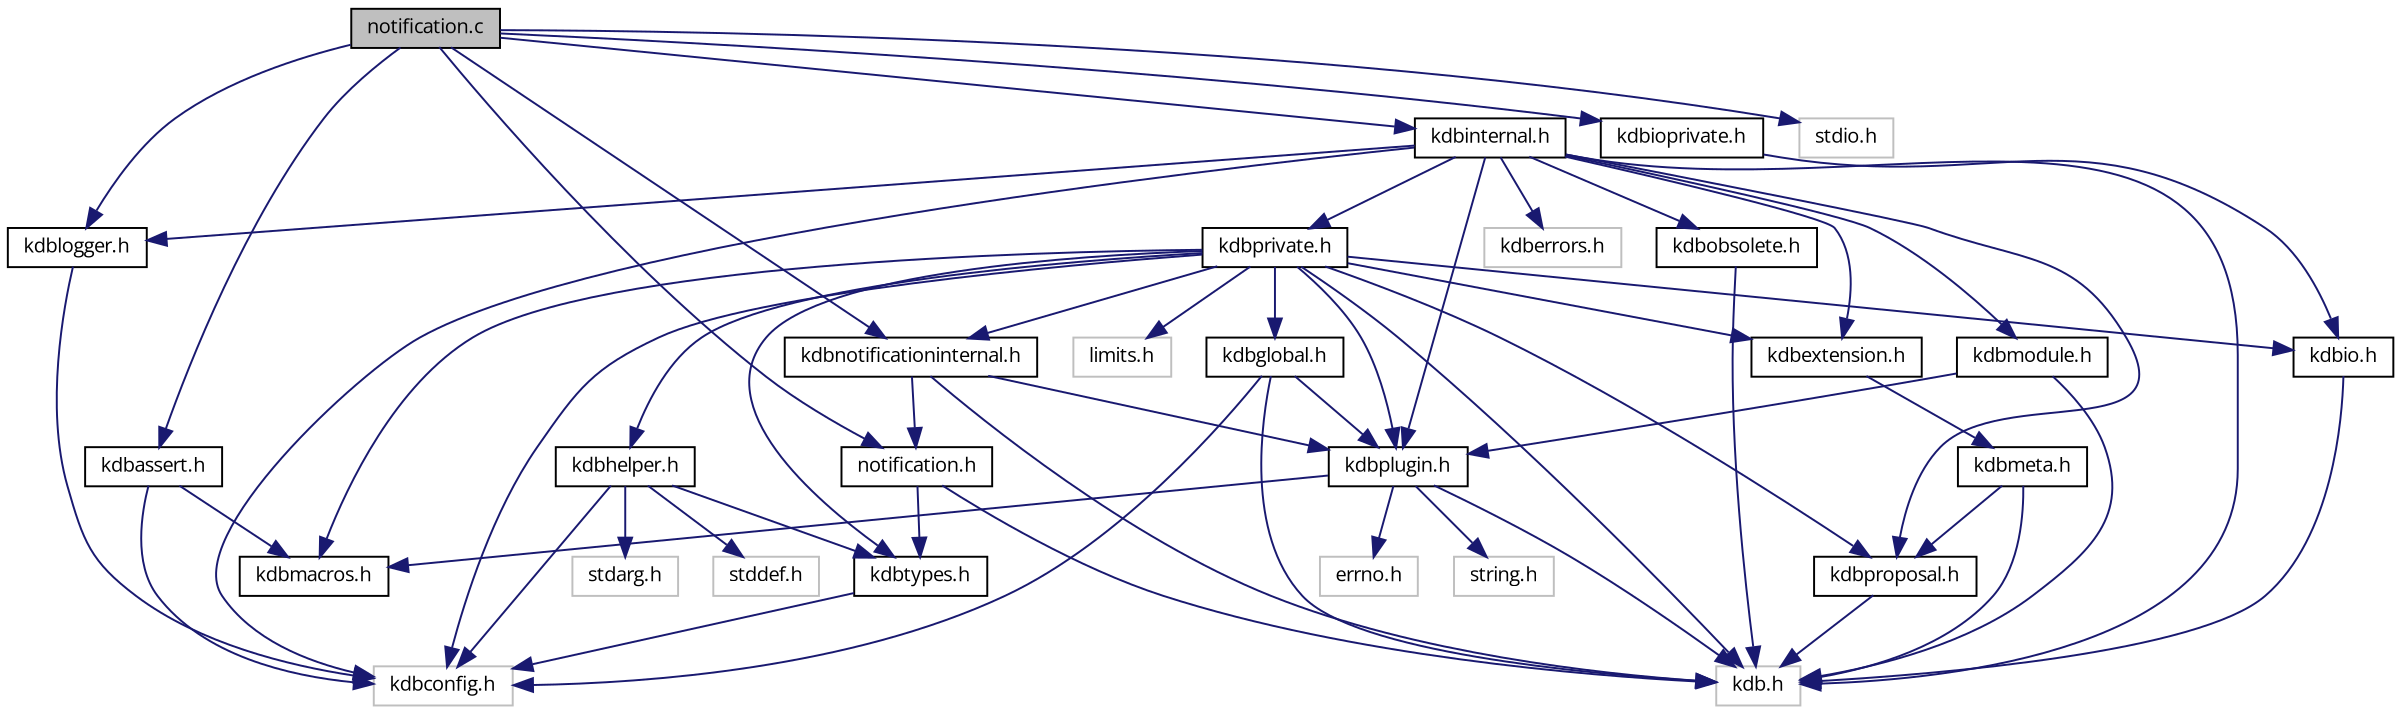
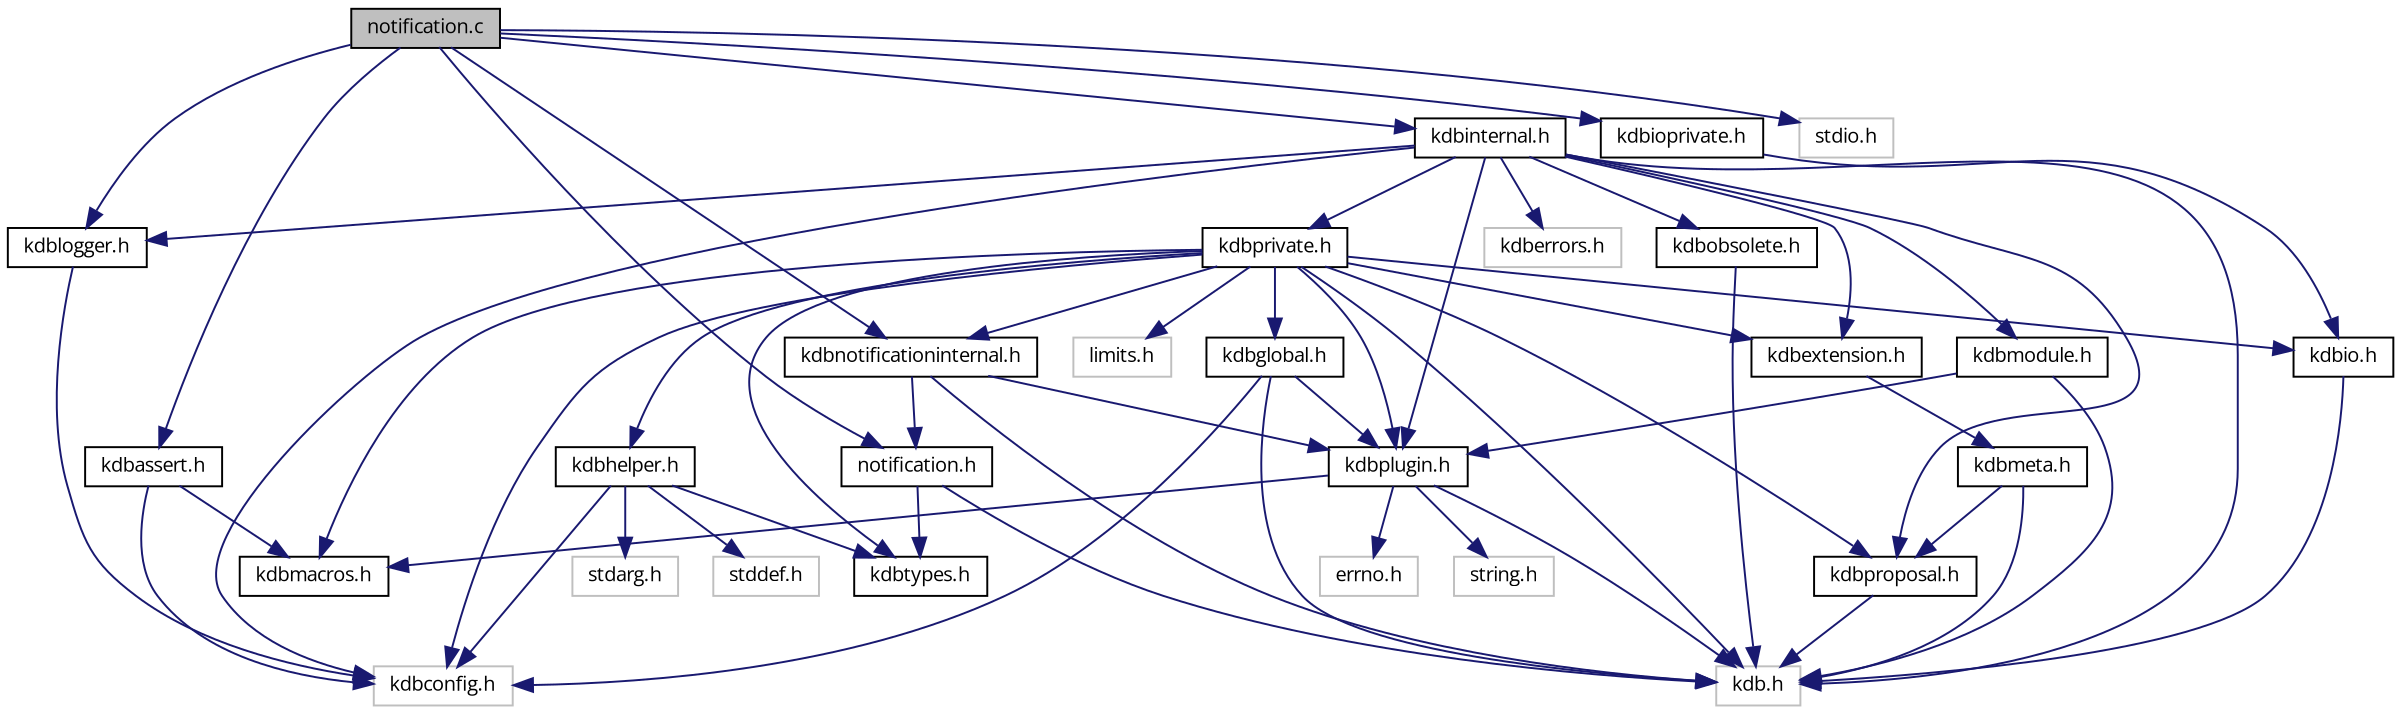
edge "kdbtypes.h" -> "kdbconfig.h": removed
